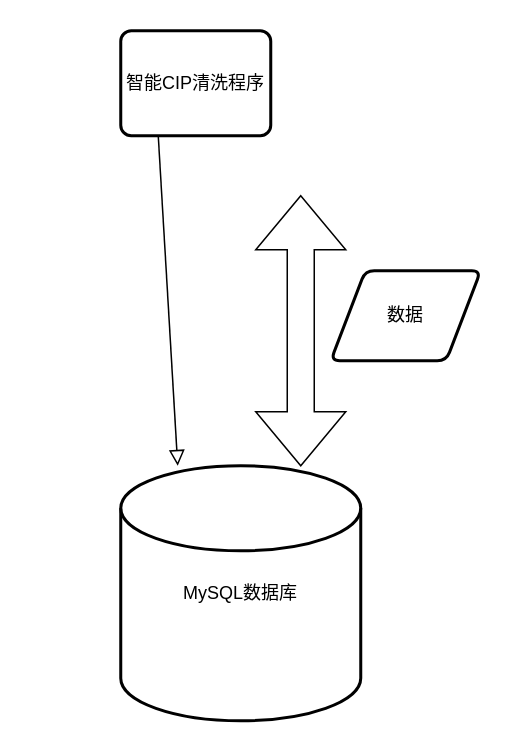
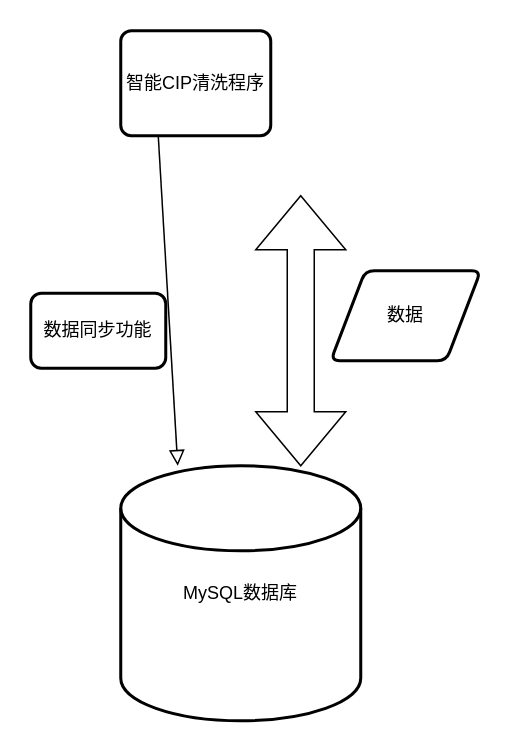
node "数据同步功能": added
